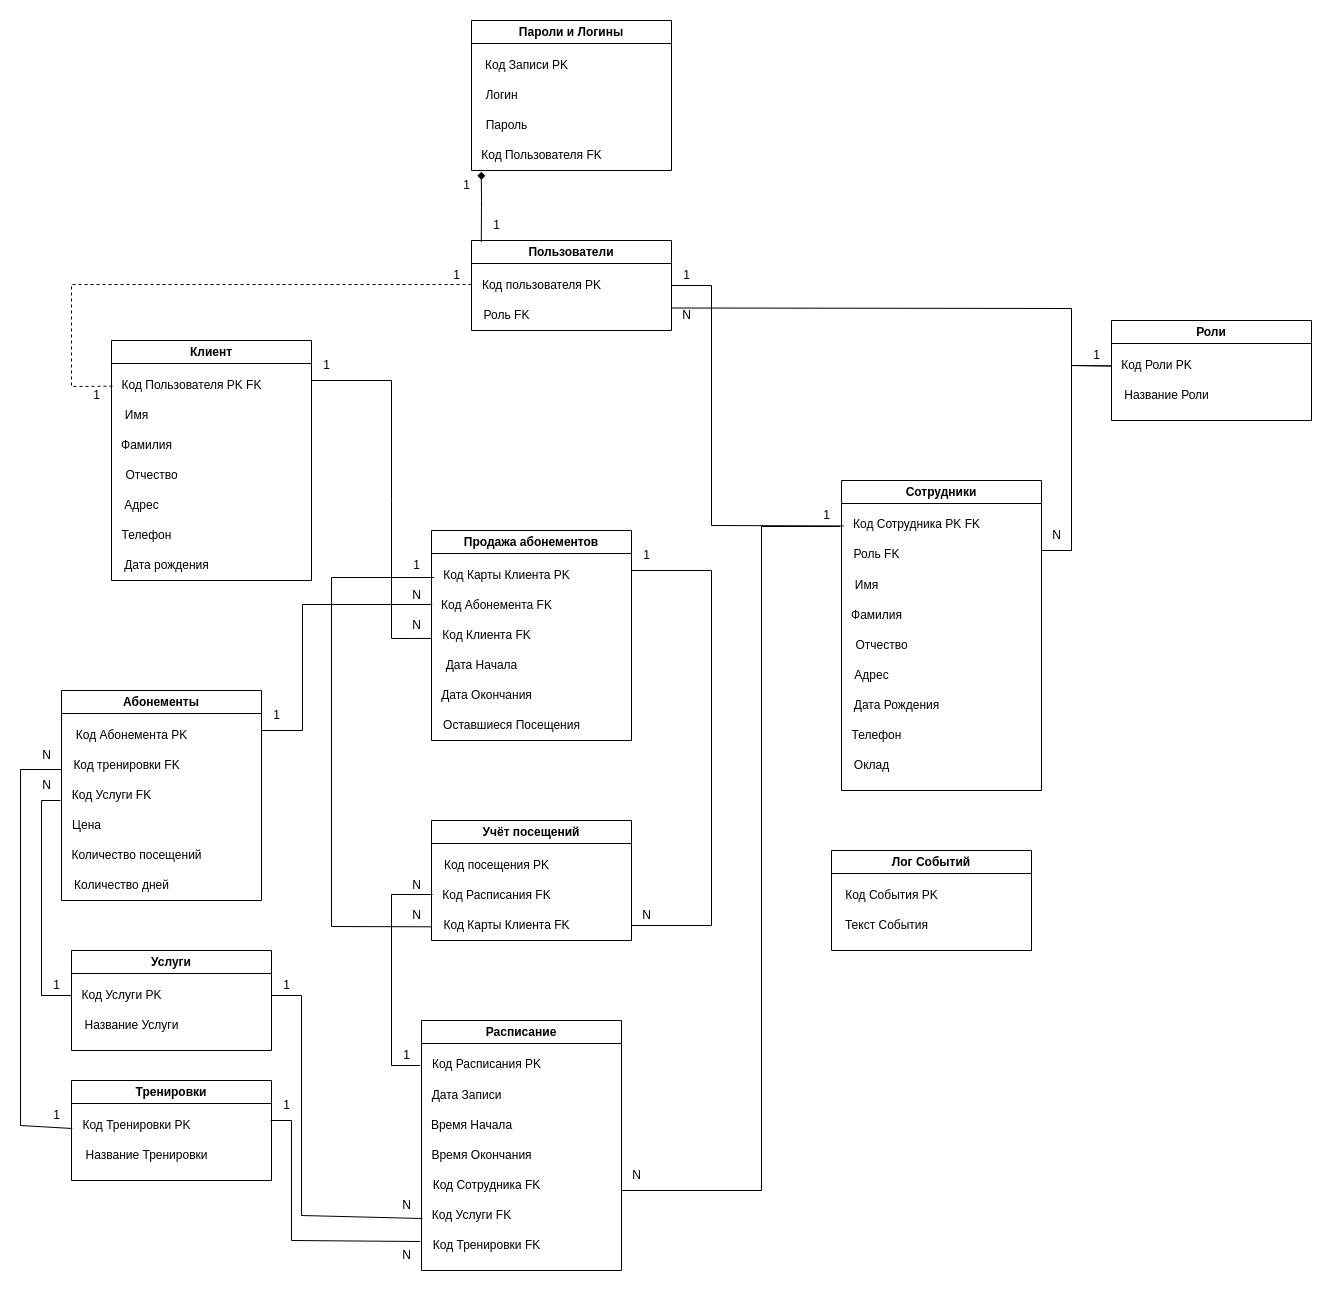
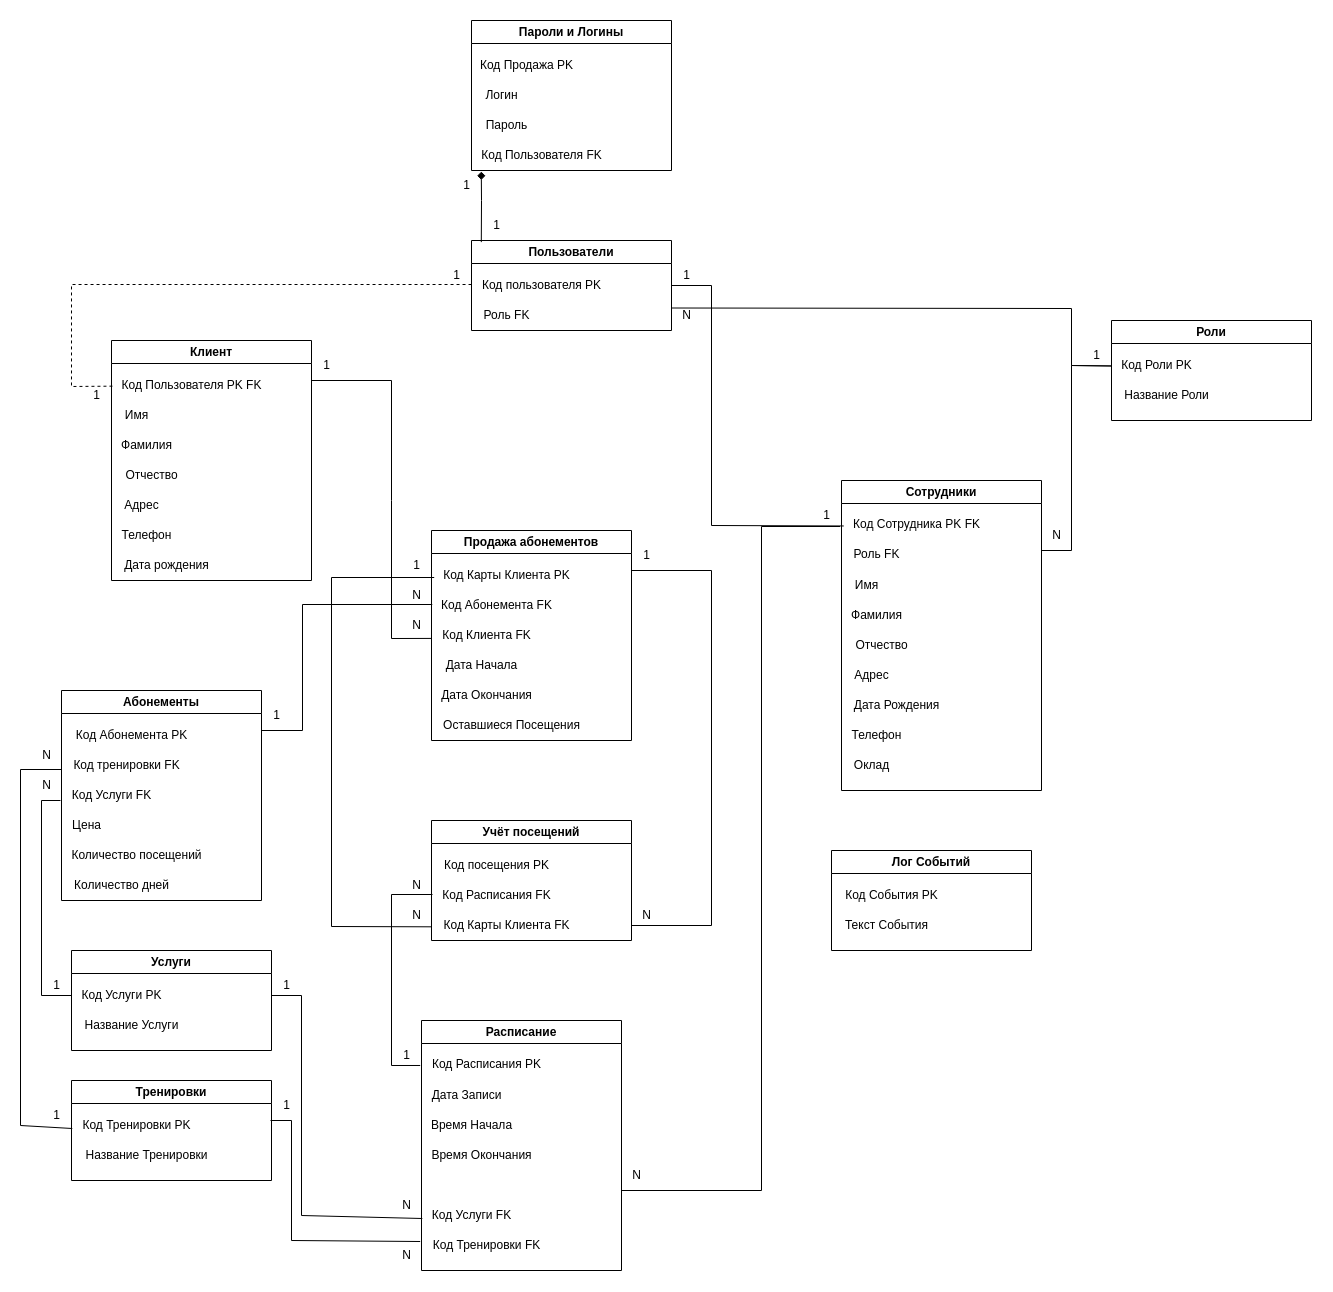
node "Код Записи PK": label "Код Записи PK" -> "Код Продажа PK"
node "Код Сотрудника FK": removed
